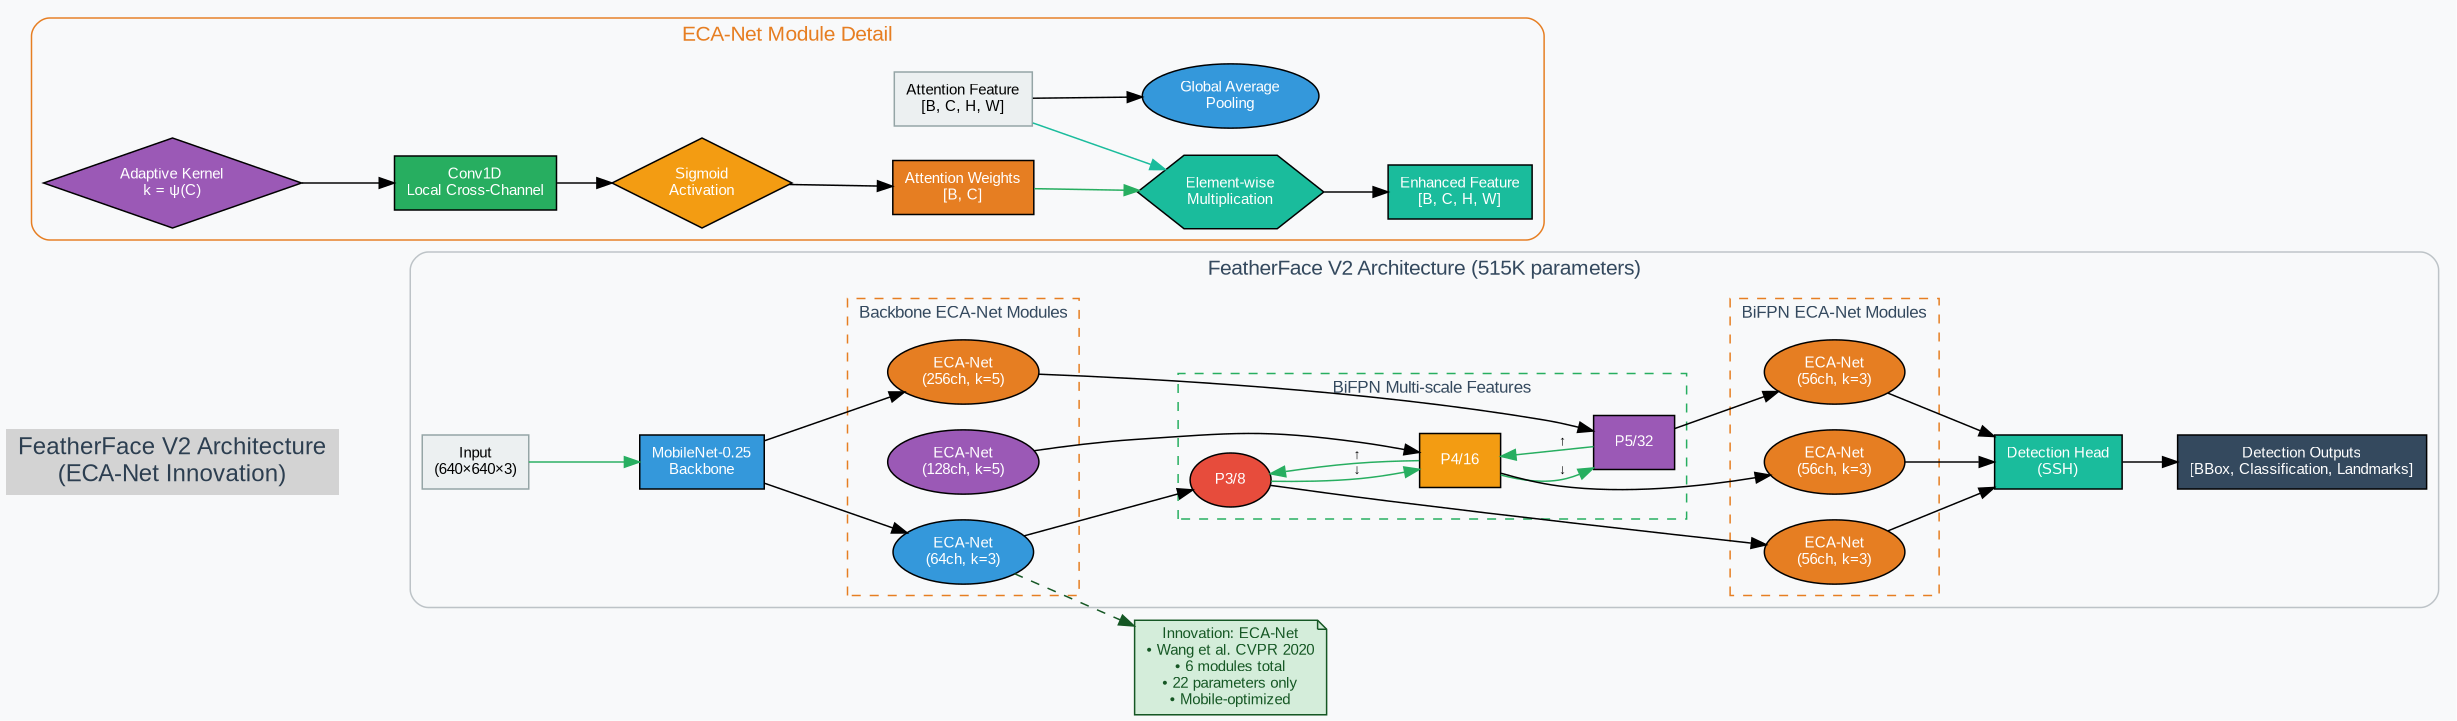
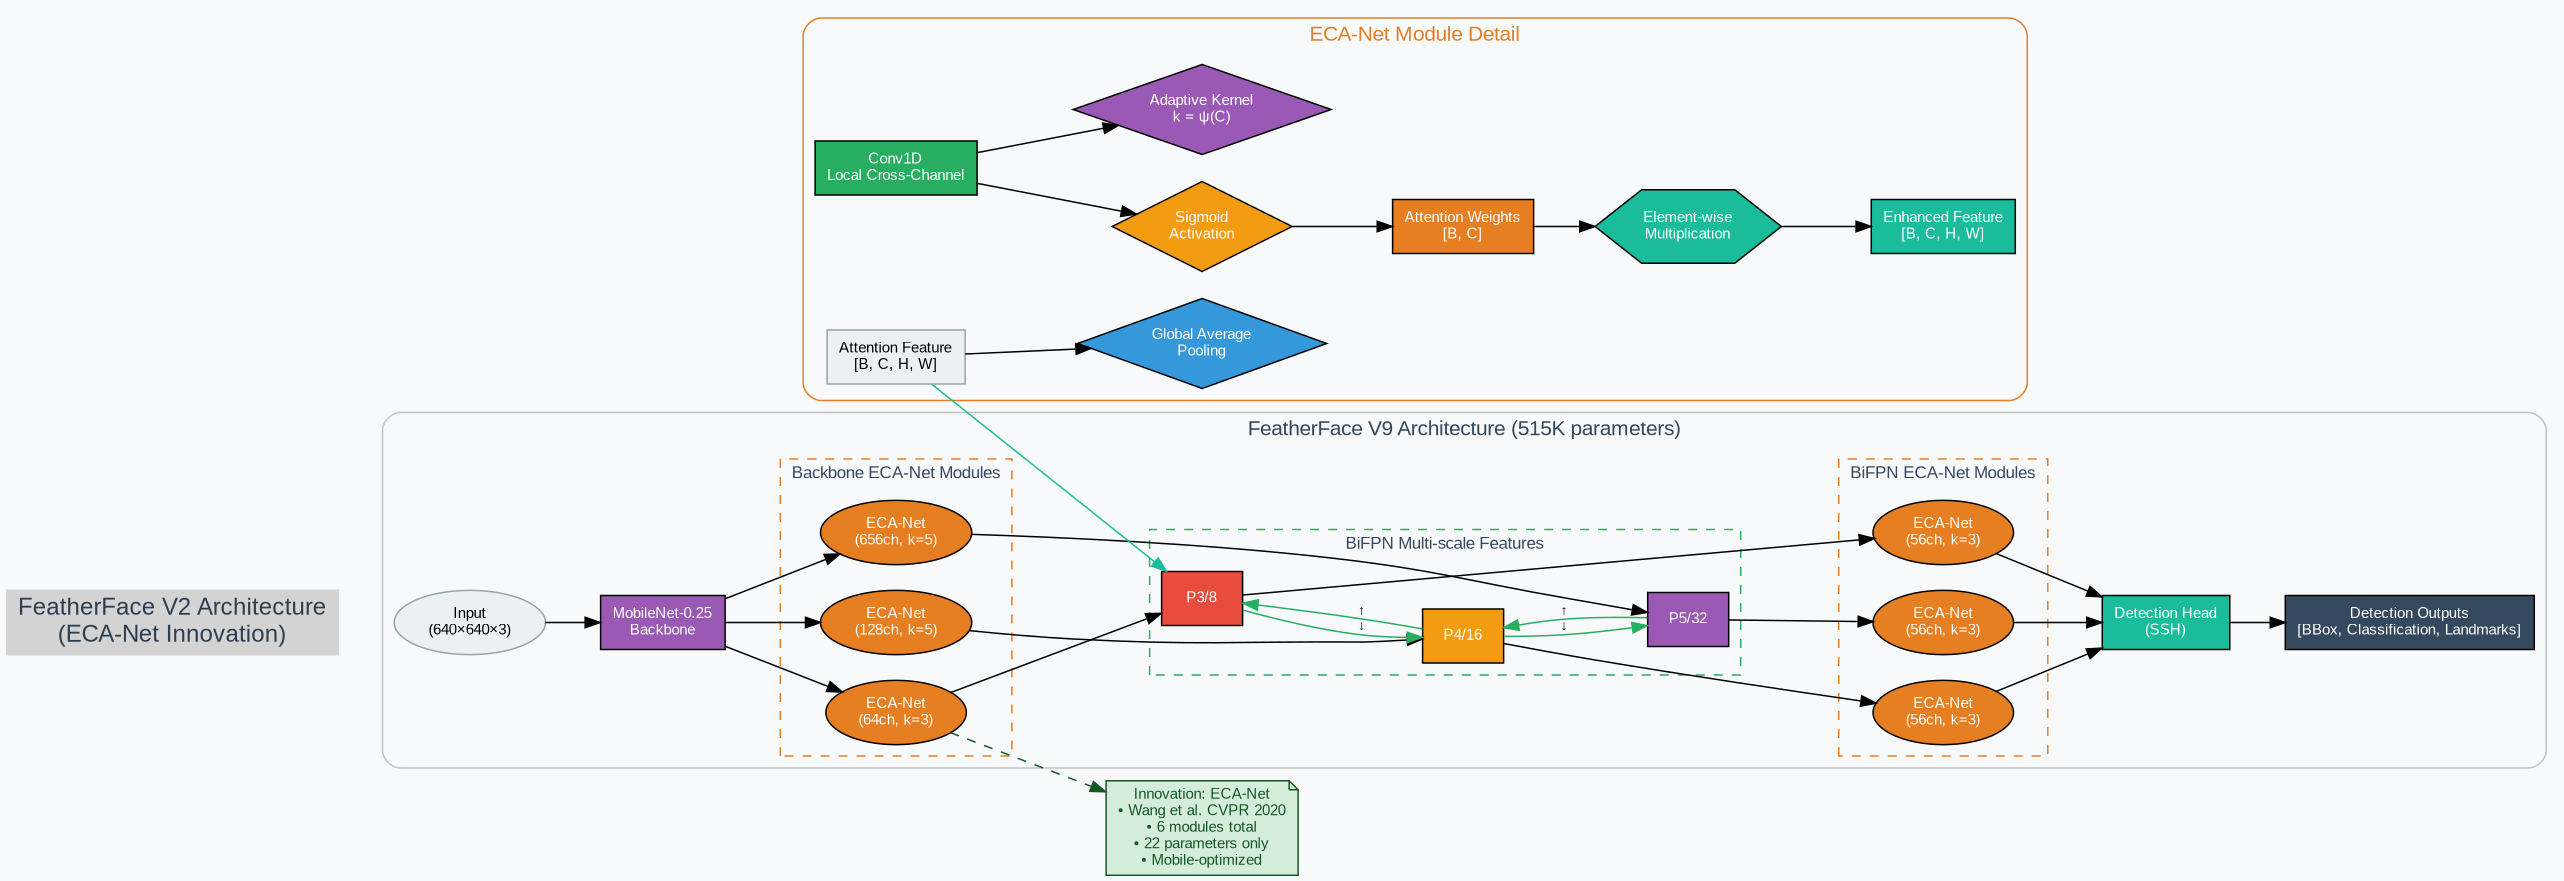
node "Global Average Pooling": shape ellipse -> diamond
edge "Attention Feature [B, C, H, W]" -> "Element-wise Multiplication": now "Attention Feature [B, C, H, W]" -> "P3/8"
edge "Adaptive Kernel k = ψ(C)" -> "Conv1D Local Cross-Channel": reversed
edge "Attention Weights [B, C]" -> "Element-wise Multiplication": color #27ae60 -> black
cluster "FeatherFace V2 Architecture (515K parameters)": label "FeatherFace V2 Architecture (515K parameters)" -> "FeatherFace V9 Architecture (515K parameters)"
node "ECA-Net (256ch, k=5)": label "ECA-Net (256ch, k=5)" -> "ECA-Net (656ch, k=5)"
node "Input (640×640×3)": shape box -> ellipse
edge "Input (640×640×3)" -> "MobileNet-0.25 Backbone": color #27ae60 -> black
node "MobileNet-0.25 Backbone": fillcolor #3498db -> #9b59b6
node "ECA-Net (128ch, k=5)": fillcolor #9b59b6 -> #e67e22
node "P3/8": shape ellipse -> box
node "ECA-Net (64ch, k=3)": fillcolor #3498db -> #e67e22
edge "MobileNet-0.25 Backbone" -> "ECA-Net (128ch, k=5)": added
